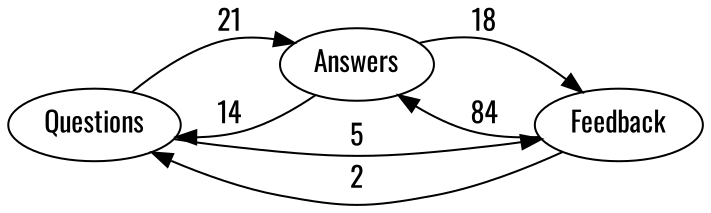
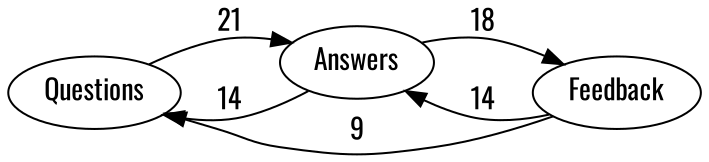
edge "Feedback" -> "Answers": label "84" -> "14"
edge "Questions" -> "Feedback": removed, label "5"
edge "Feedback" -> "Questions": label "2" -> "9"
